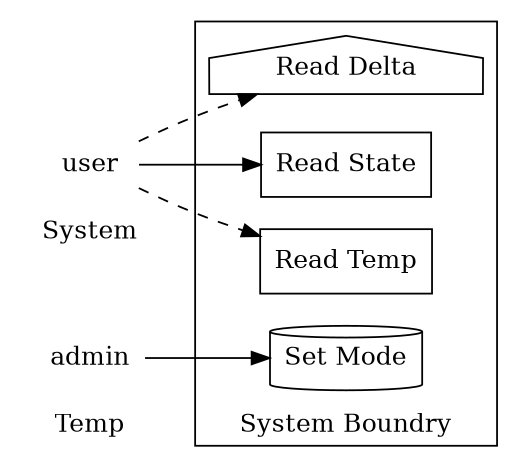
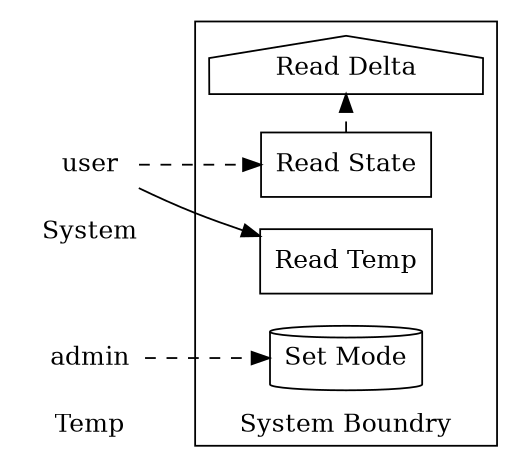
edge "user" -> "Read Delta": now "Read State" -> "Read Delta"
edge "user" -> "Read State": style solid -> dashed
edge "user" -> "Read Temp": style dashed -> solid
edge "admin" -> "Set Mode": style solid -> dashed
